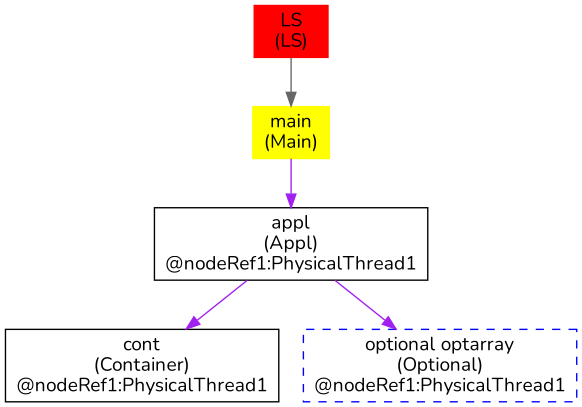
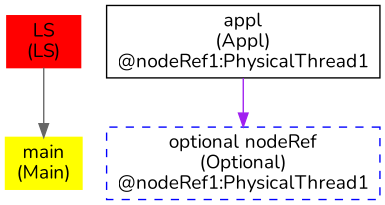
edge "main (Main)" -> "appl (Appl) @nodeRef1:PhysicalThread1": removed
node "cont (Container) @nodeRef1:PhysicalThread1": removed
node "optional optarray (Optional) @nodeRef1:PhysicalThread1": label "optional optarray (Optional) @nodeRef1:PhysicalThread1" -> "optional nodeRef (Optional) @nodeRef1:PhysicalThread1"
